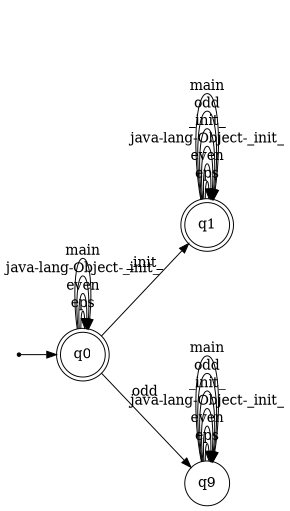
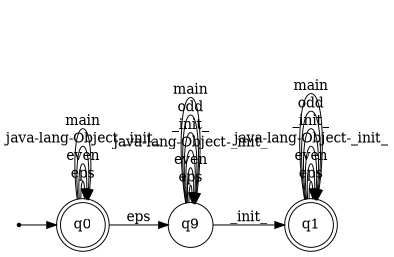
edge "q0" -> "q1": now "q9" -> "q1"
edge "q0" -> "q9": label "odd" -> "eps"
